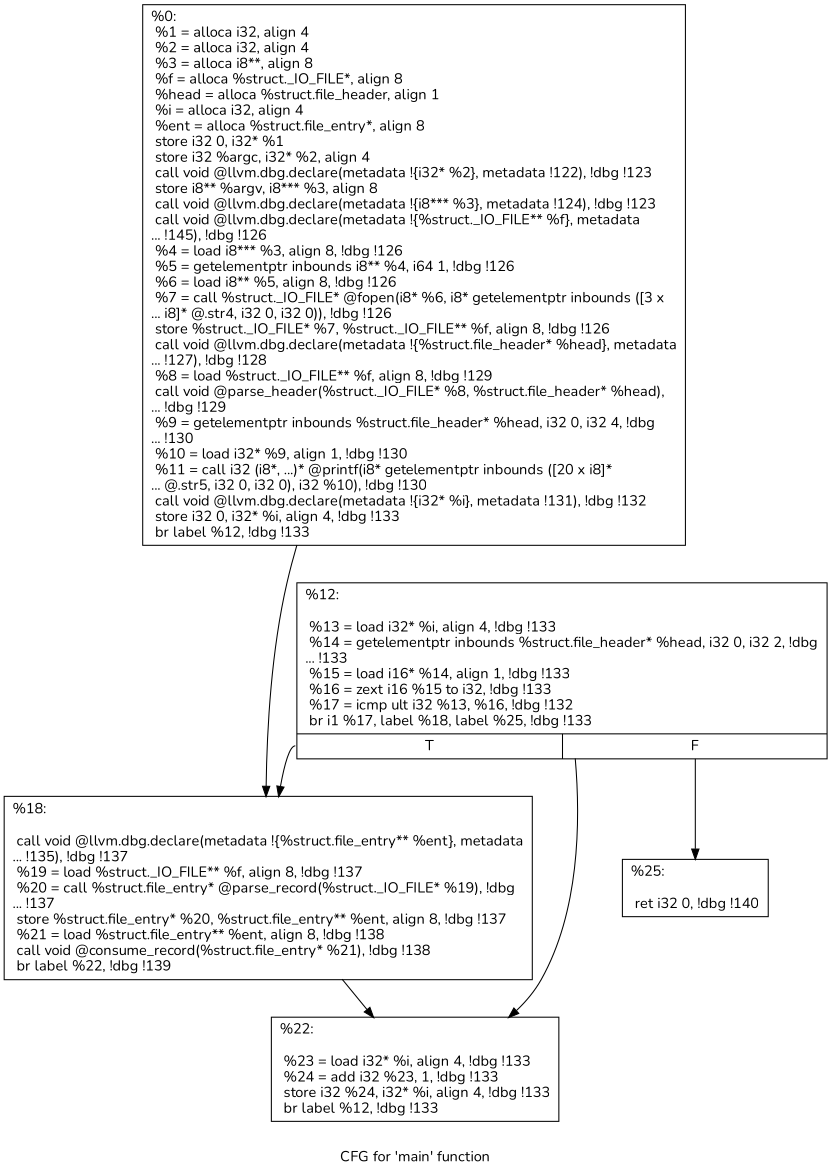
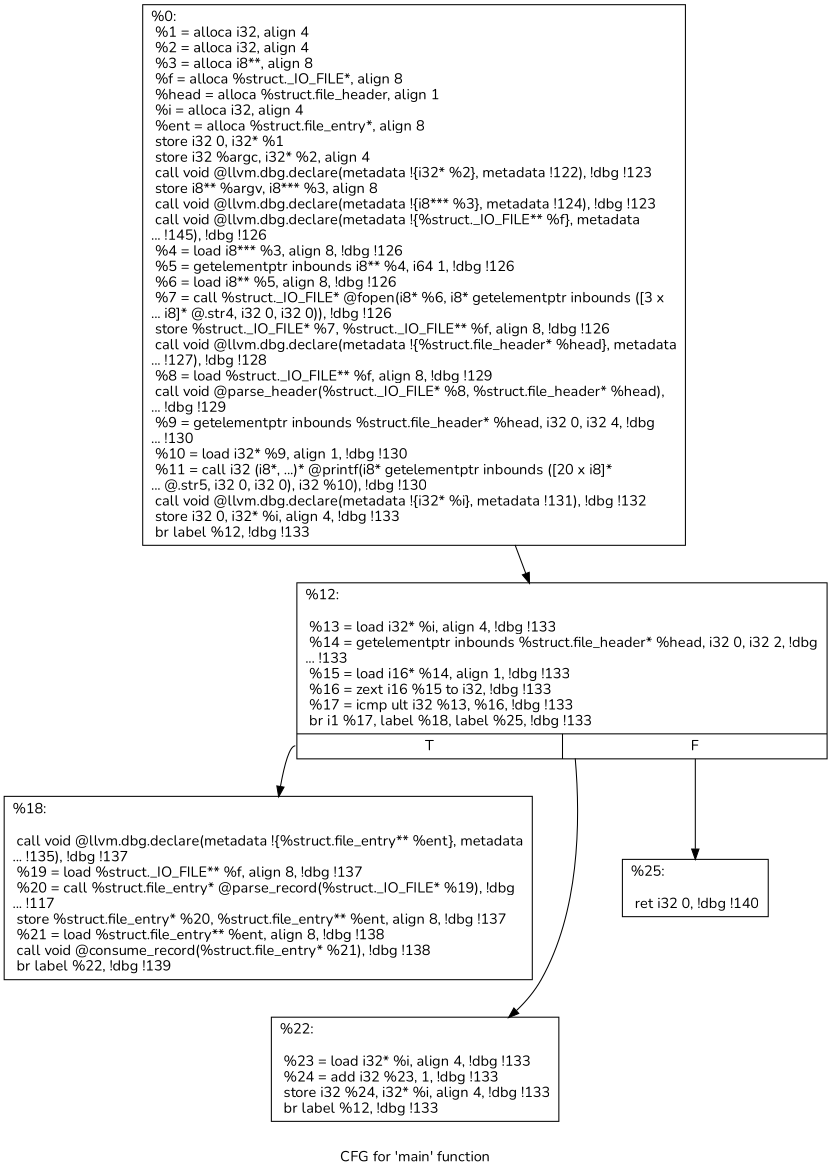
edge "%0:" -> "%18:": now "%0:" -> "%12:"
node "%12:": text "%17 = icmp ult i32 %13, %16, !dbg !132" -> "%17 = icmp ult i32 %13, %16, !dbg !133"
node "%18:": text "... !137" -> "... !117"
edge "%18:" -> "%22:": removed
